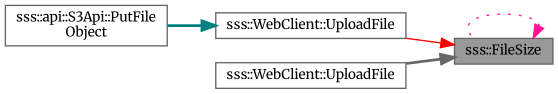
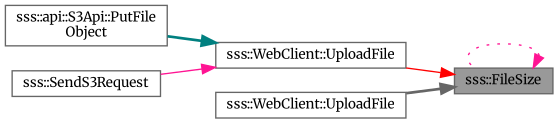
node "sss::SendS3Request": added
